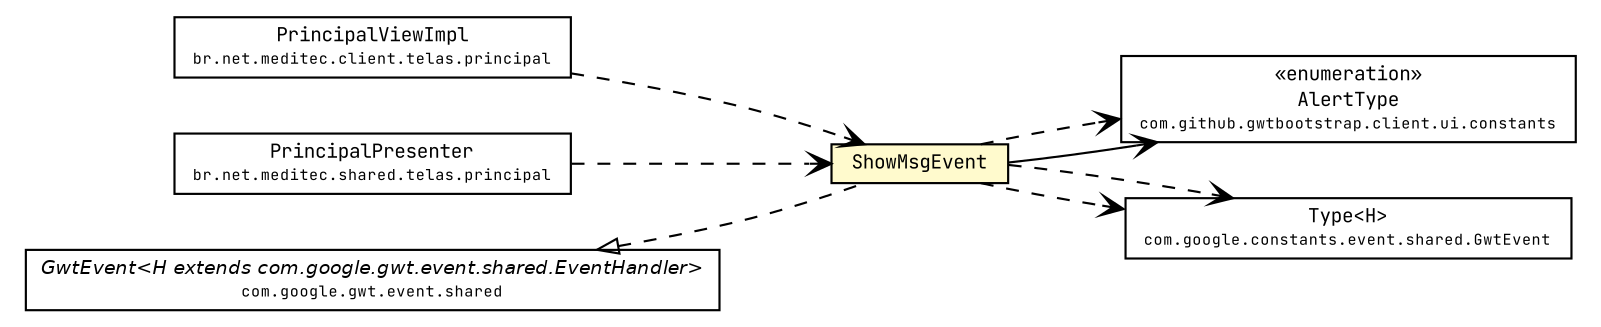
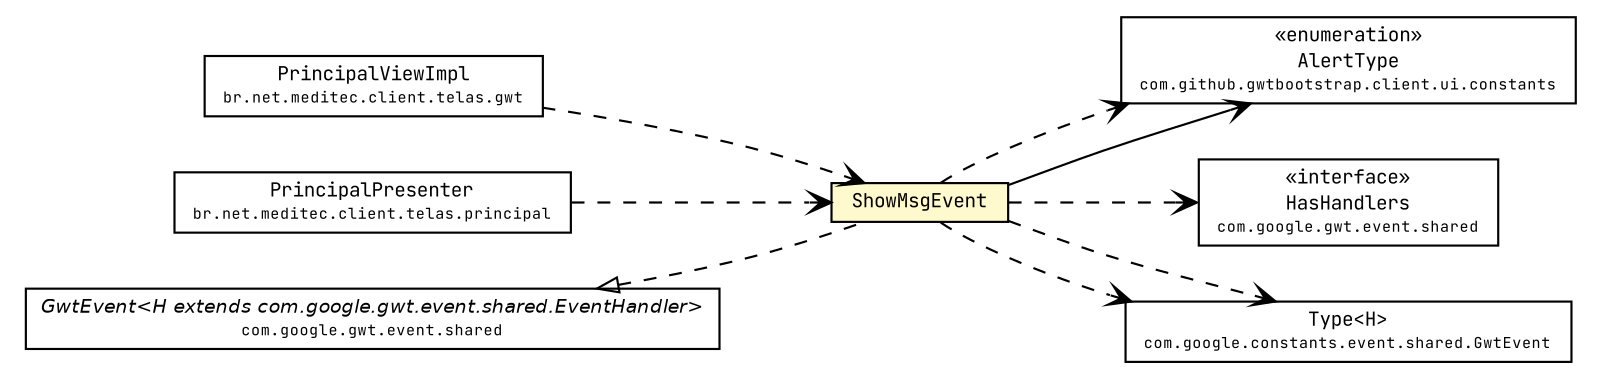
node "PrincipalViewImpl": text "br.net.meditec.client.telas.principal" -> "br.net.meditec.client.telas.gwt"
node "PrincipalPresenter": text "br.net.meditec.shared.telas.principal" -> "br.net.meditec.client.telas.principal"
node "HasHandlers": added
